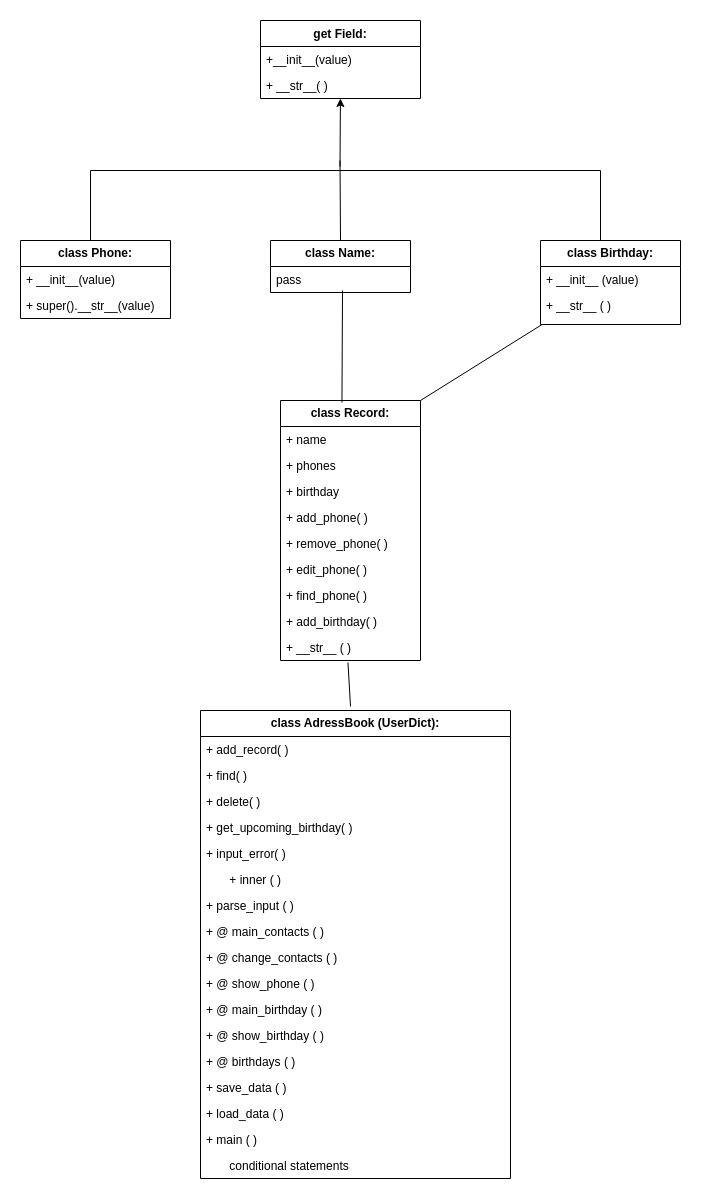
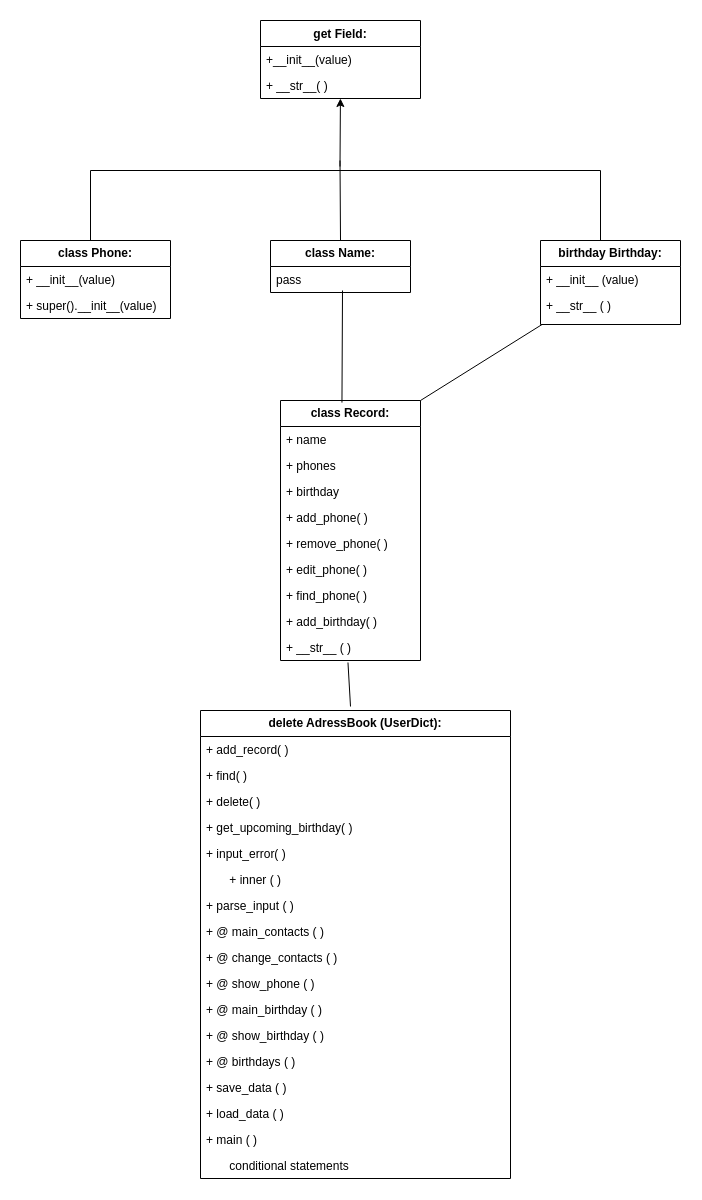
node "class Birthday:": label "class Birthday:" -> "birthday Birthday:"
node "+ super().__str__(value)": label "+ super().__str__(value)" -> "+ super().__init__(value)"
node "class AdressBook (UserDict):": label "class AdressBook (UserDict):" -> "delete AdressBook (UserDict):"
